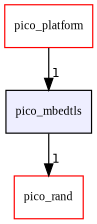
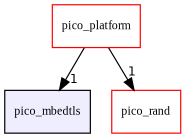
edge "pico_mbedtls" -> "pico_rand": now "pico_platform" -> "pico_rand"
